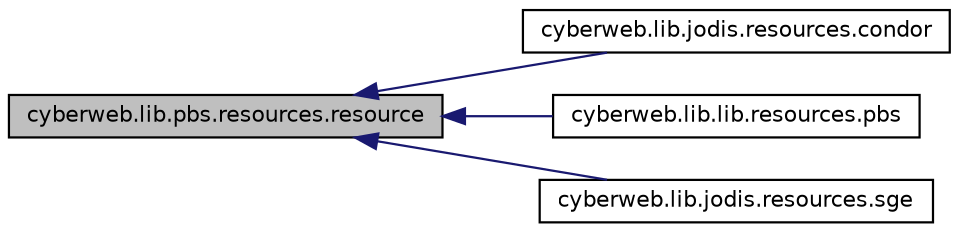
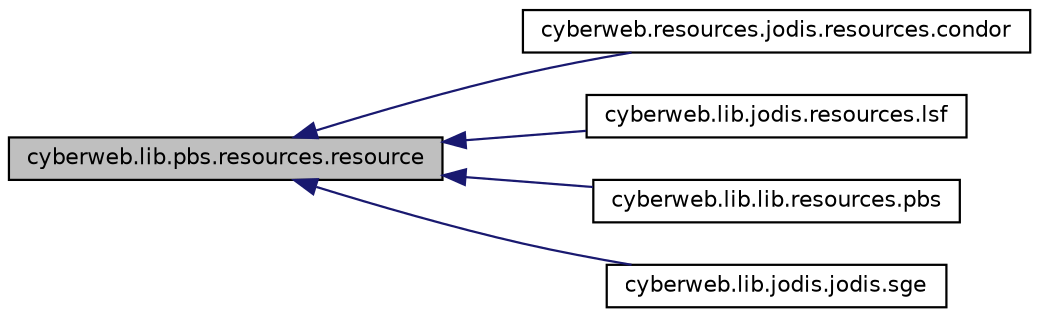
node "cyberweb.lib.jodis.resources.condor": label "cyberweb.lib.jodis.resources.condor" -> "cyberweb.resources.jodis.resources.condor"
node "cyberweb.lib.jodis.resources.lsf": added
node "cyberweb.lib.jodis.resources.sge": label "cyberweb.lib.jodis.resources.sge" -> "cyberweb.lib.jodis.jodis.sge"
